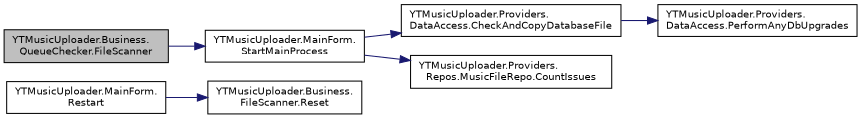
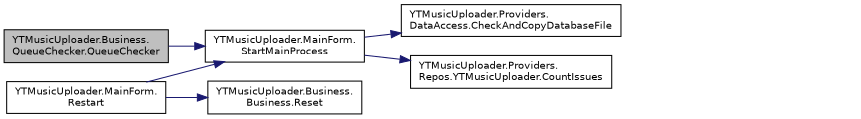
node "YTMusicUploader.Providers. DataAccess.PerformAnyDbUpgrades": removed
node "YTMusicUploader.Business. QueueChecker.FileScanner": label "YTMusicUploader.Business. QueueChecker.FileScanner" -> "YTMusicUploader.Business. QueueChecker.QueueChecker"
node "YTMusicUploader.Providers. Repos.MusicFileRepo.CountIssues": label "YTMusicUploader.Providers. Repos.MusicFileRepo.CountIssues" -> "YTMusicUploader.Providers. Repos.YTMusicUploader.CountIssues"
edge "YTMusicUploader.MainForm. Restart" -> "YTMusicUploader.MainForm. StartMainProcess": added
node "YTMusicUploader.Business. FileScanner.Reset": label "YTMusicUploader.Business. FileScanner.Reset" -> "YTMusicUploader.Business. Business.Reset"
